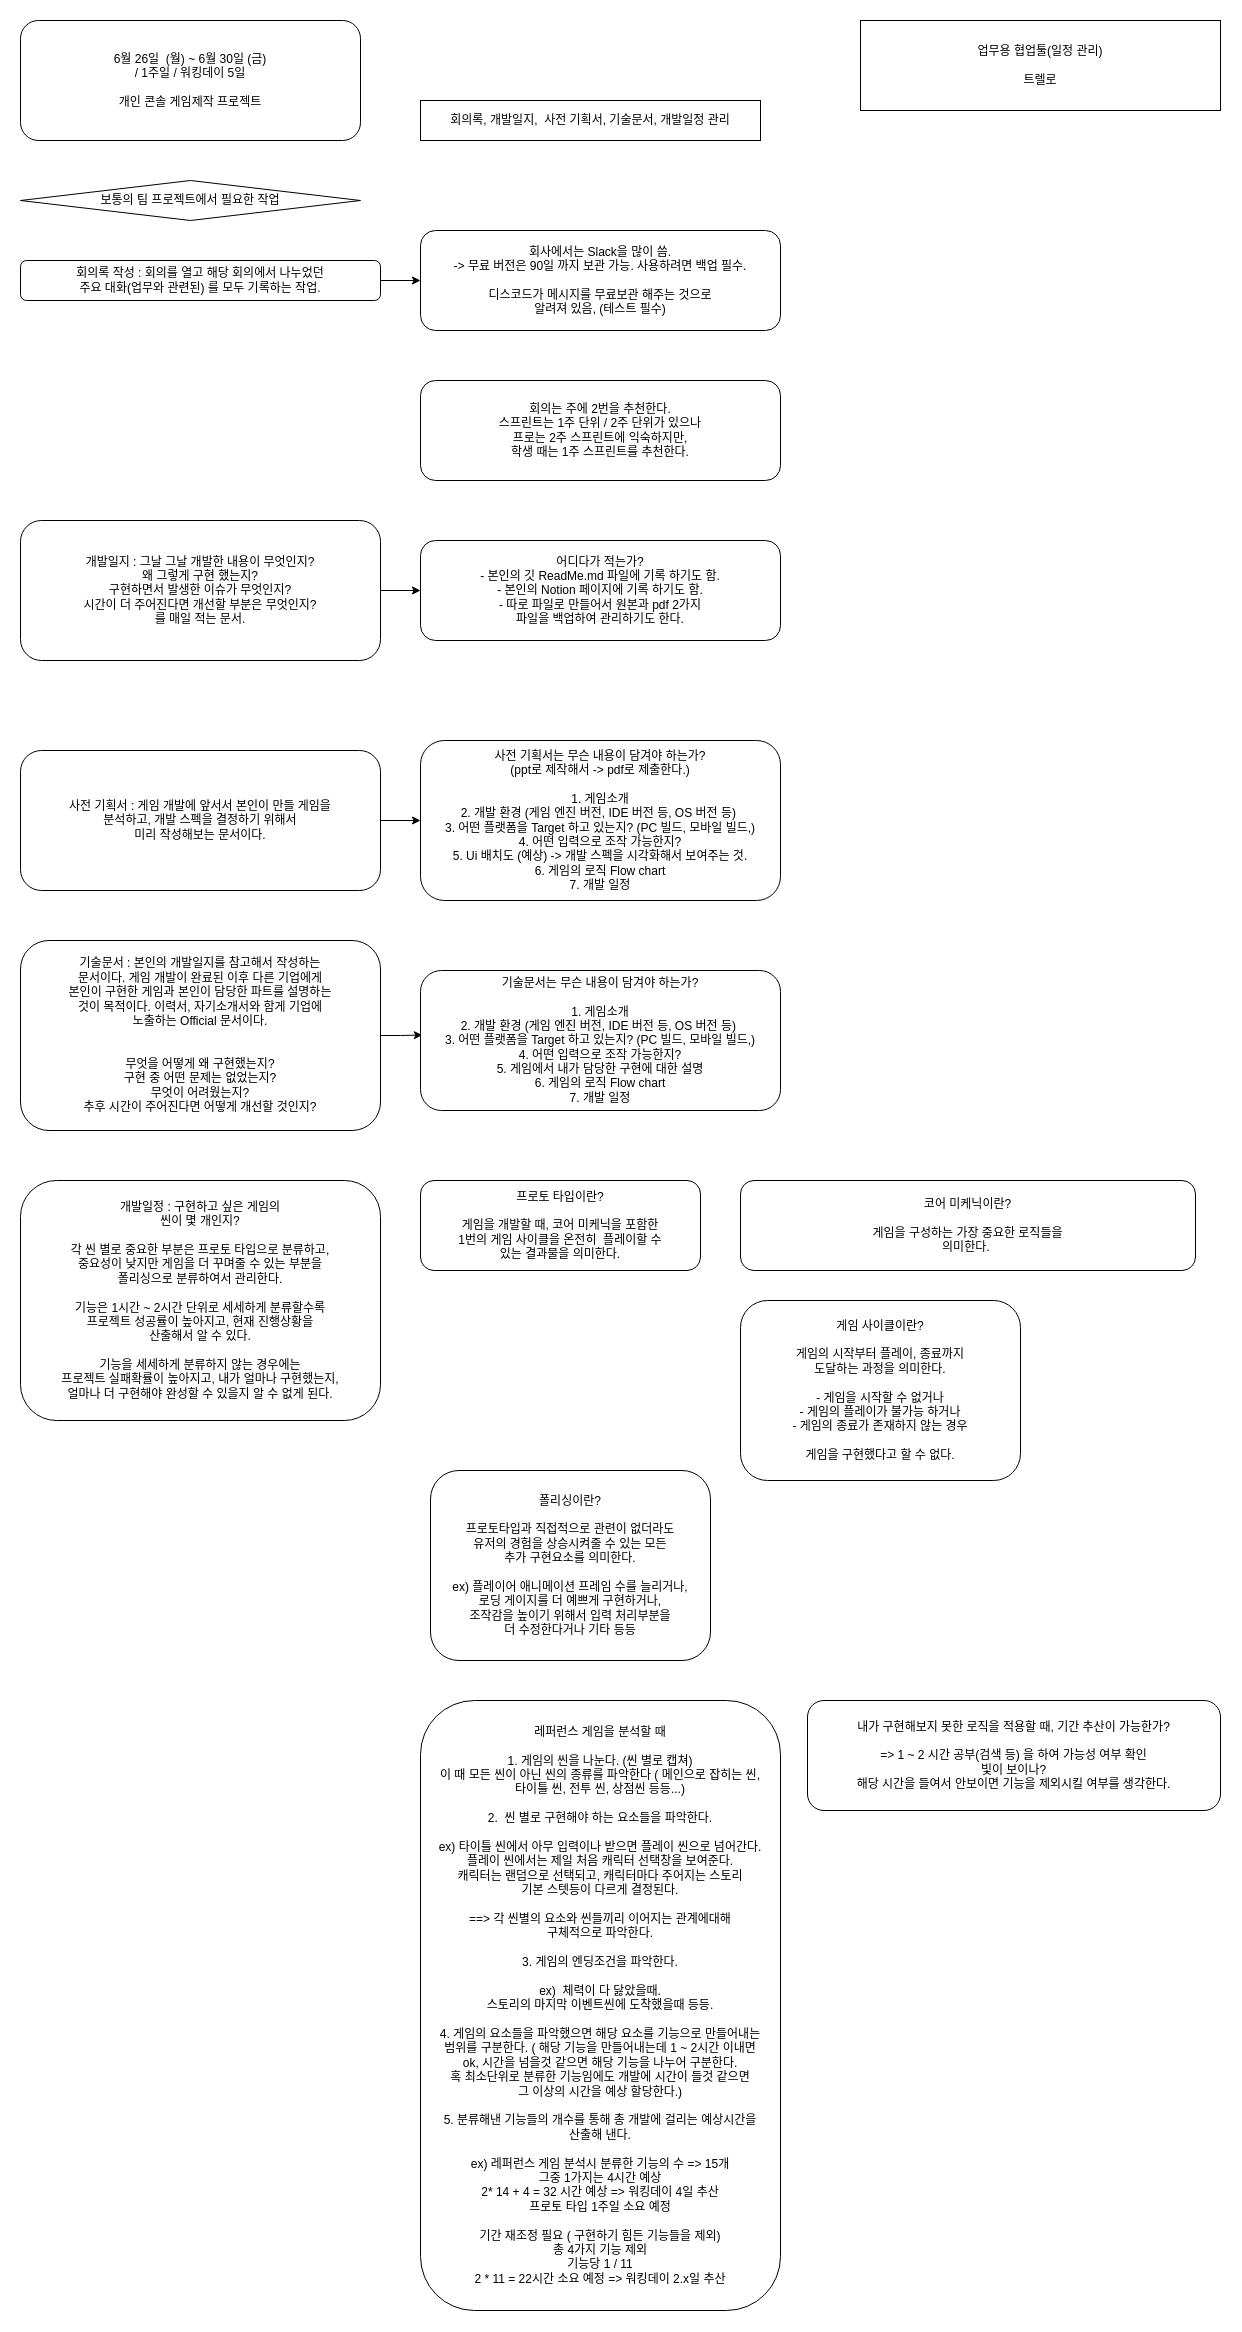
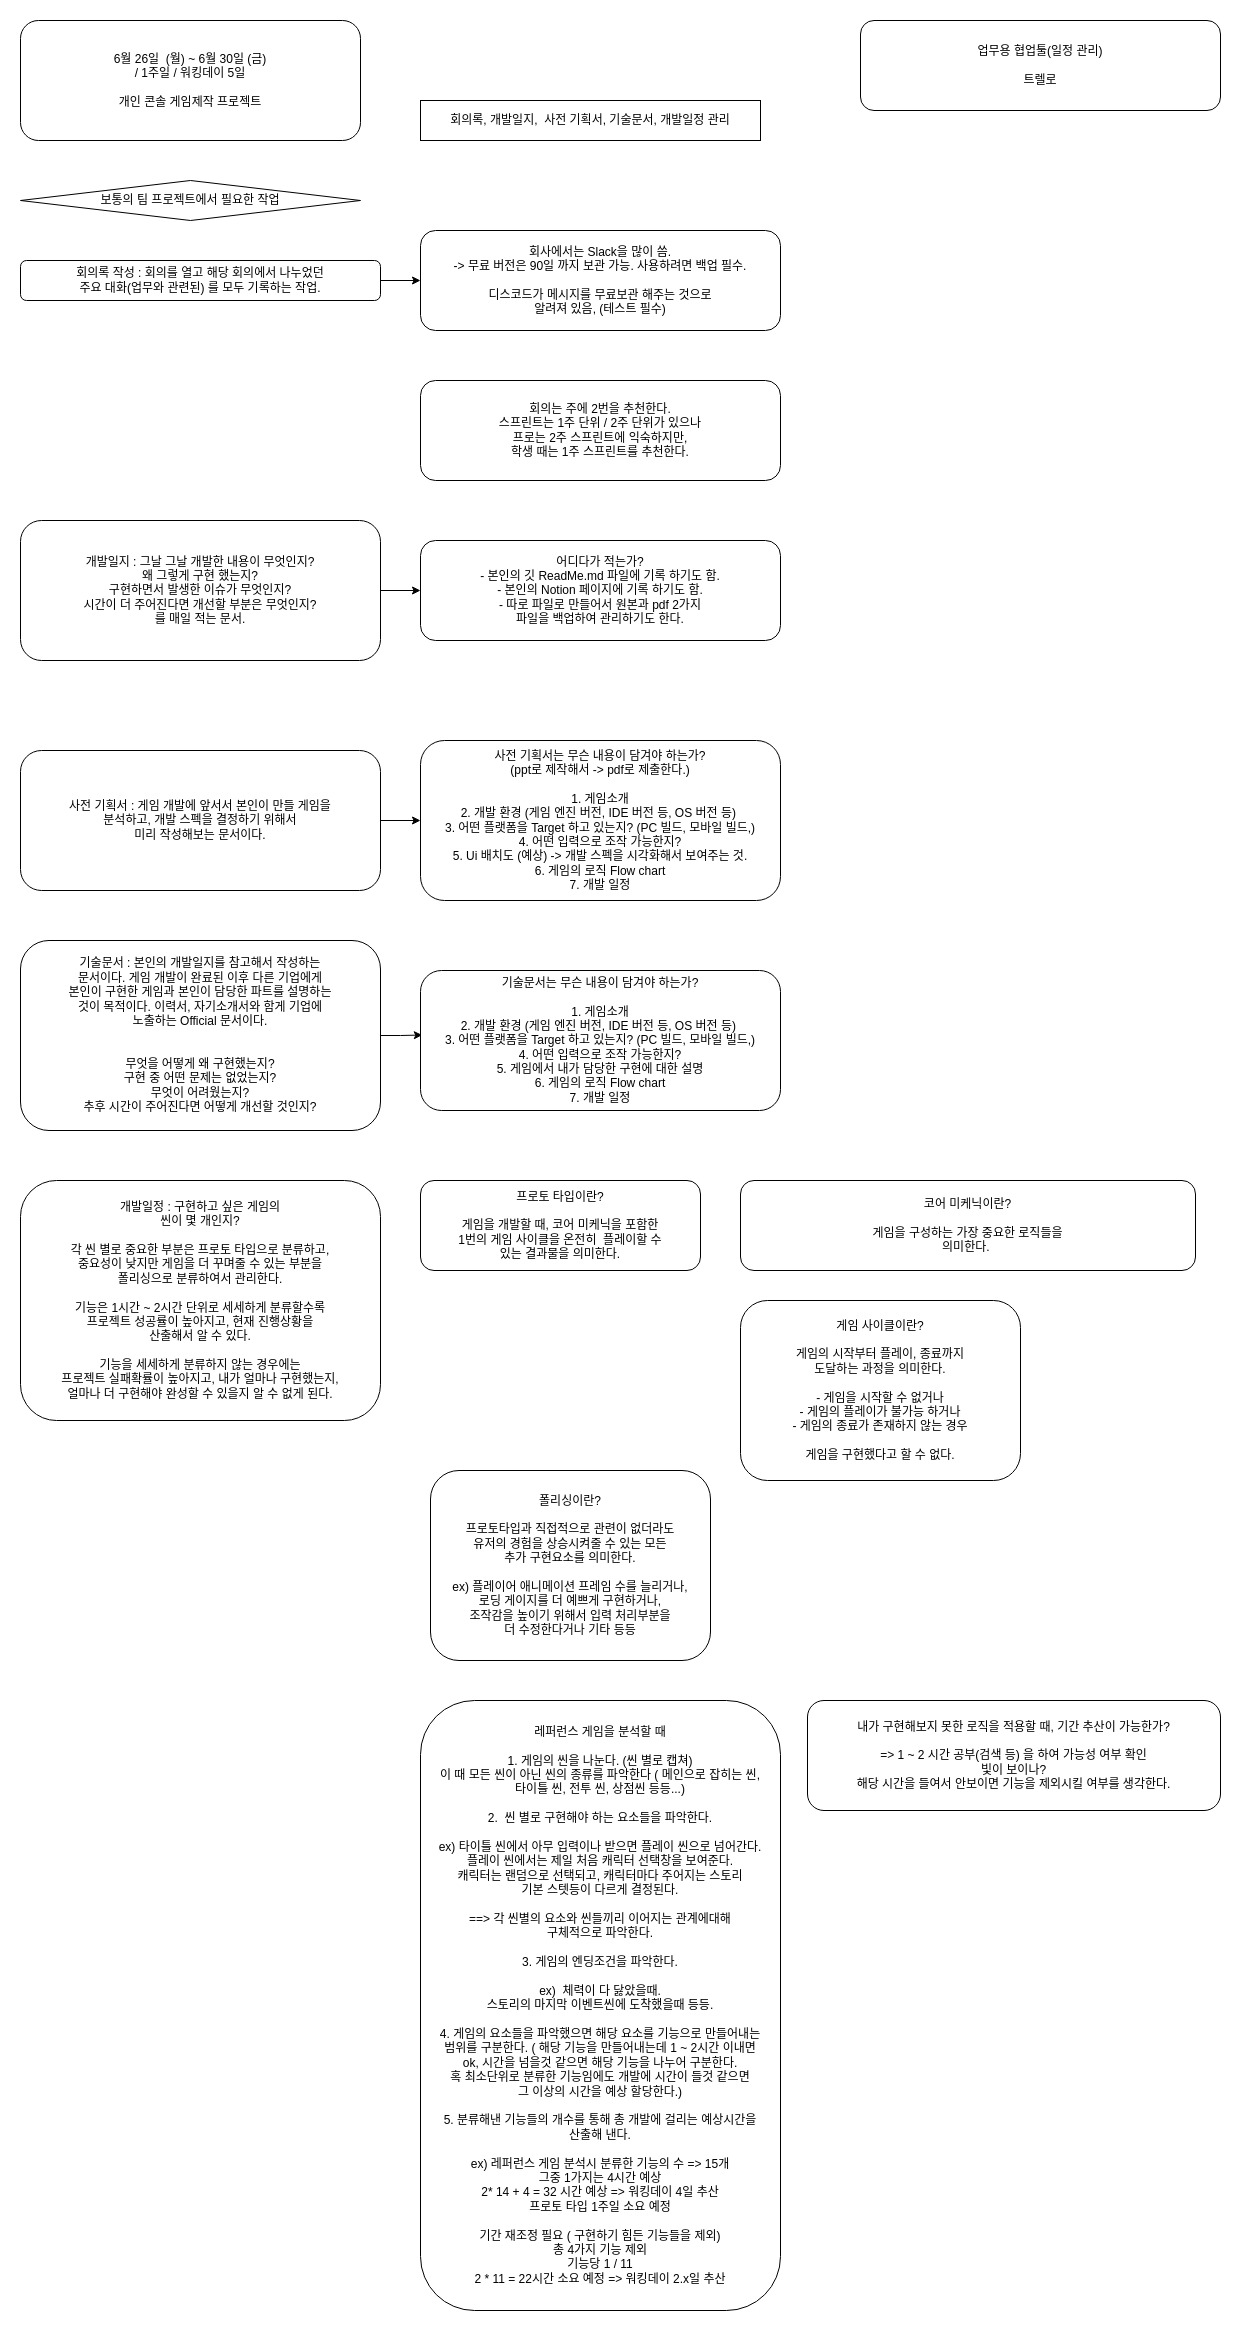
node "업무용 협업툴(일정 관리) 트렐로": shape rectangle -> rounded rectangle
